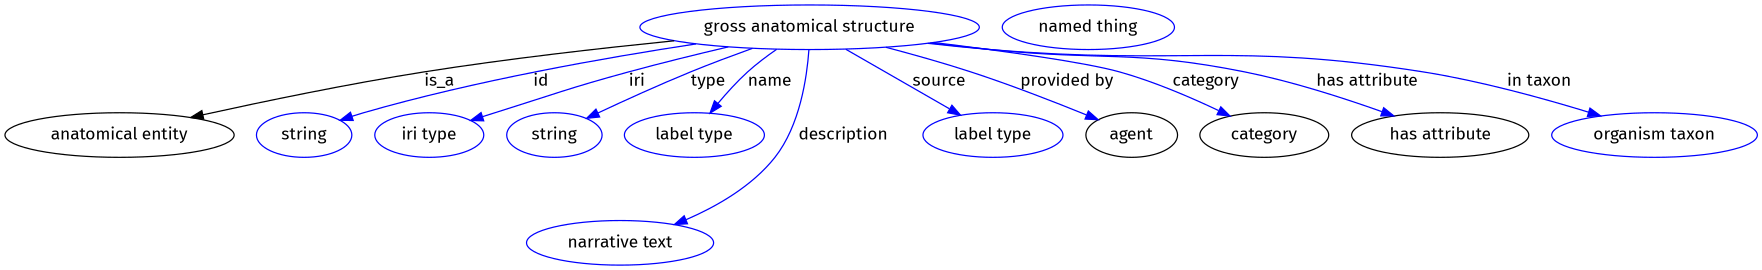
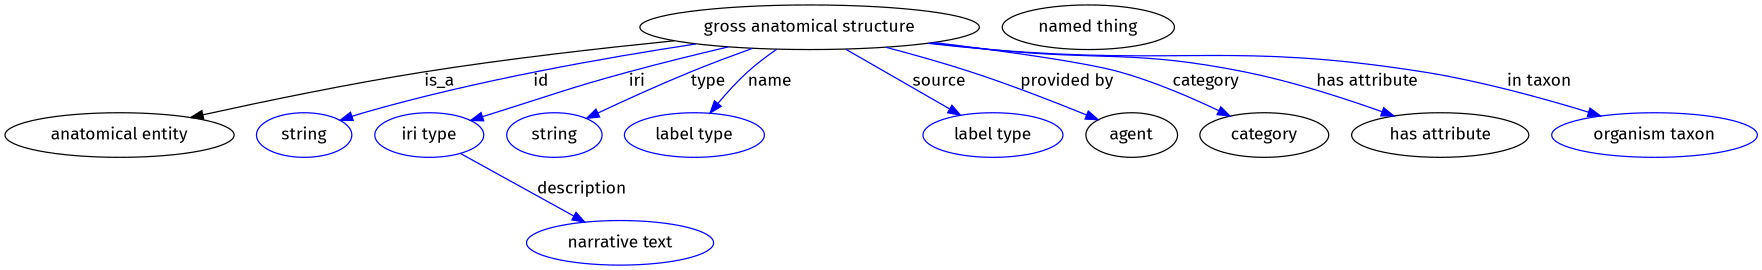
node "gross anatomical structure": color blue -> black
node "named thing": color blue -> black
edge "gross anatomical structure" -> "narrative text": now "iri type" -> "narrative text"
